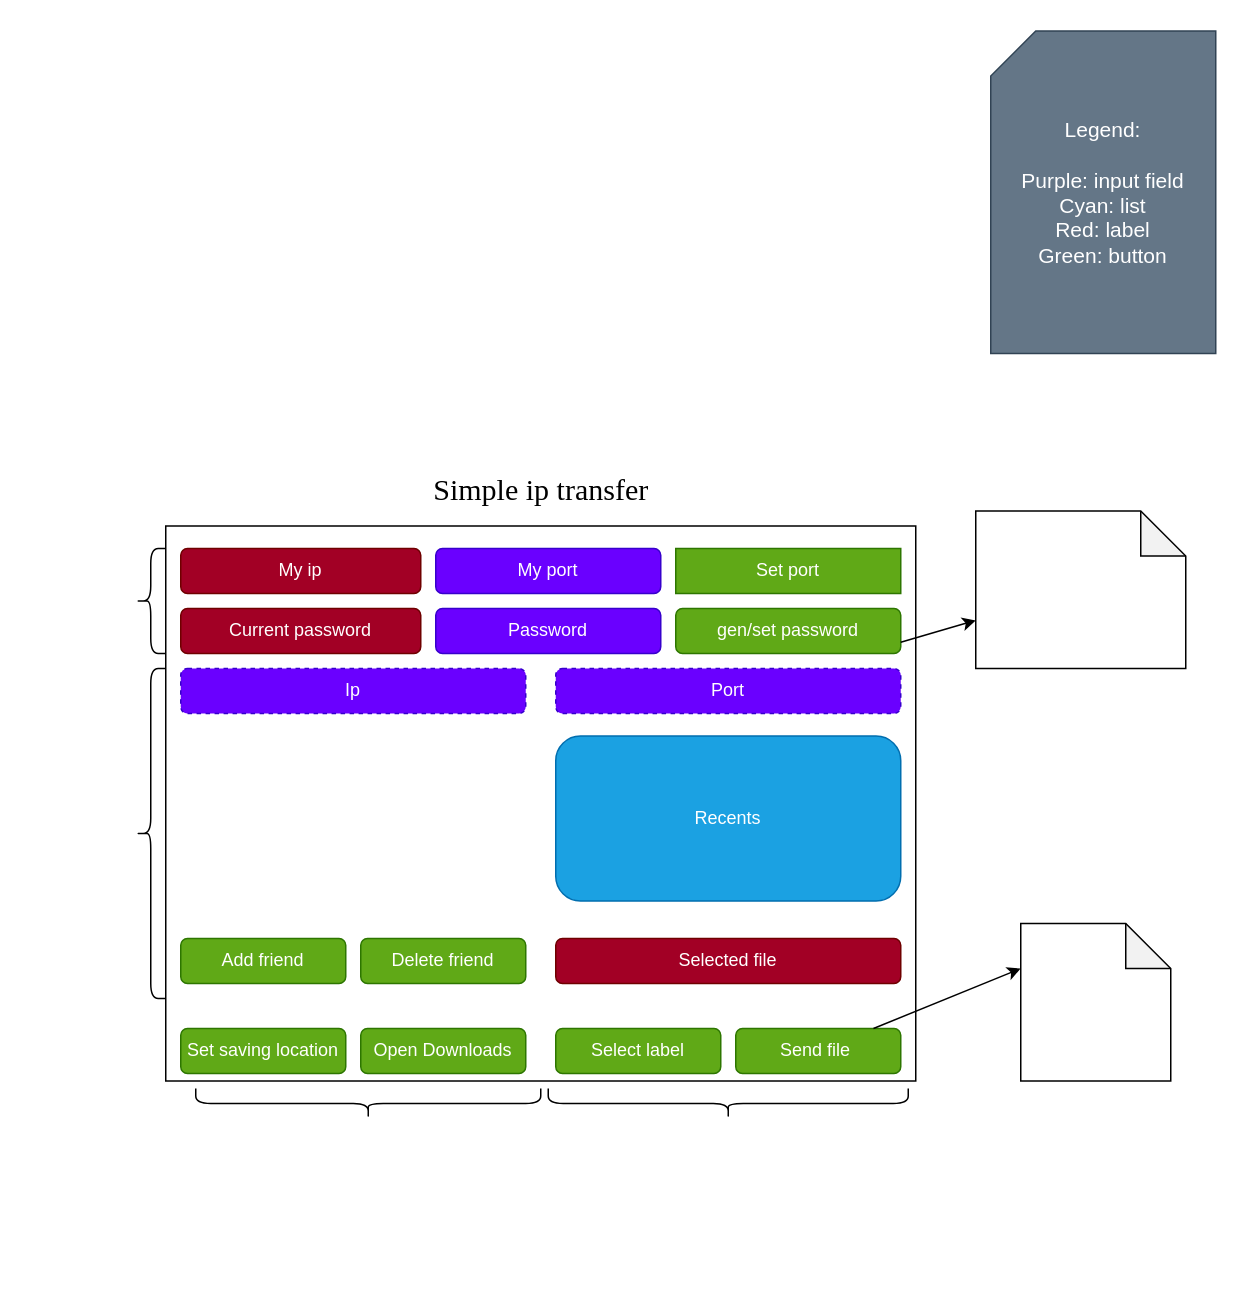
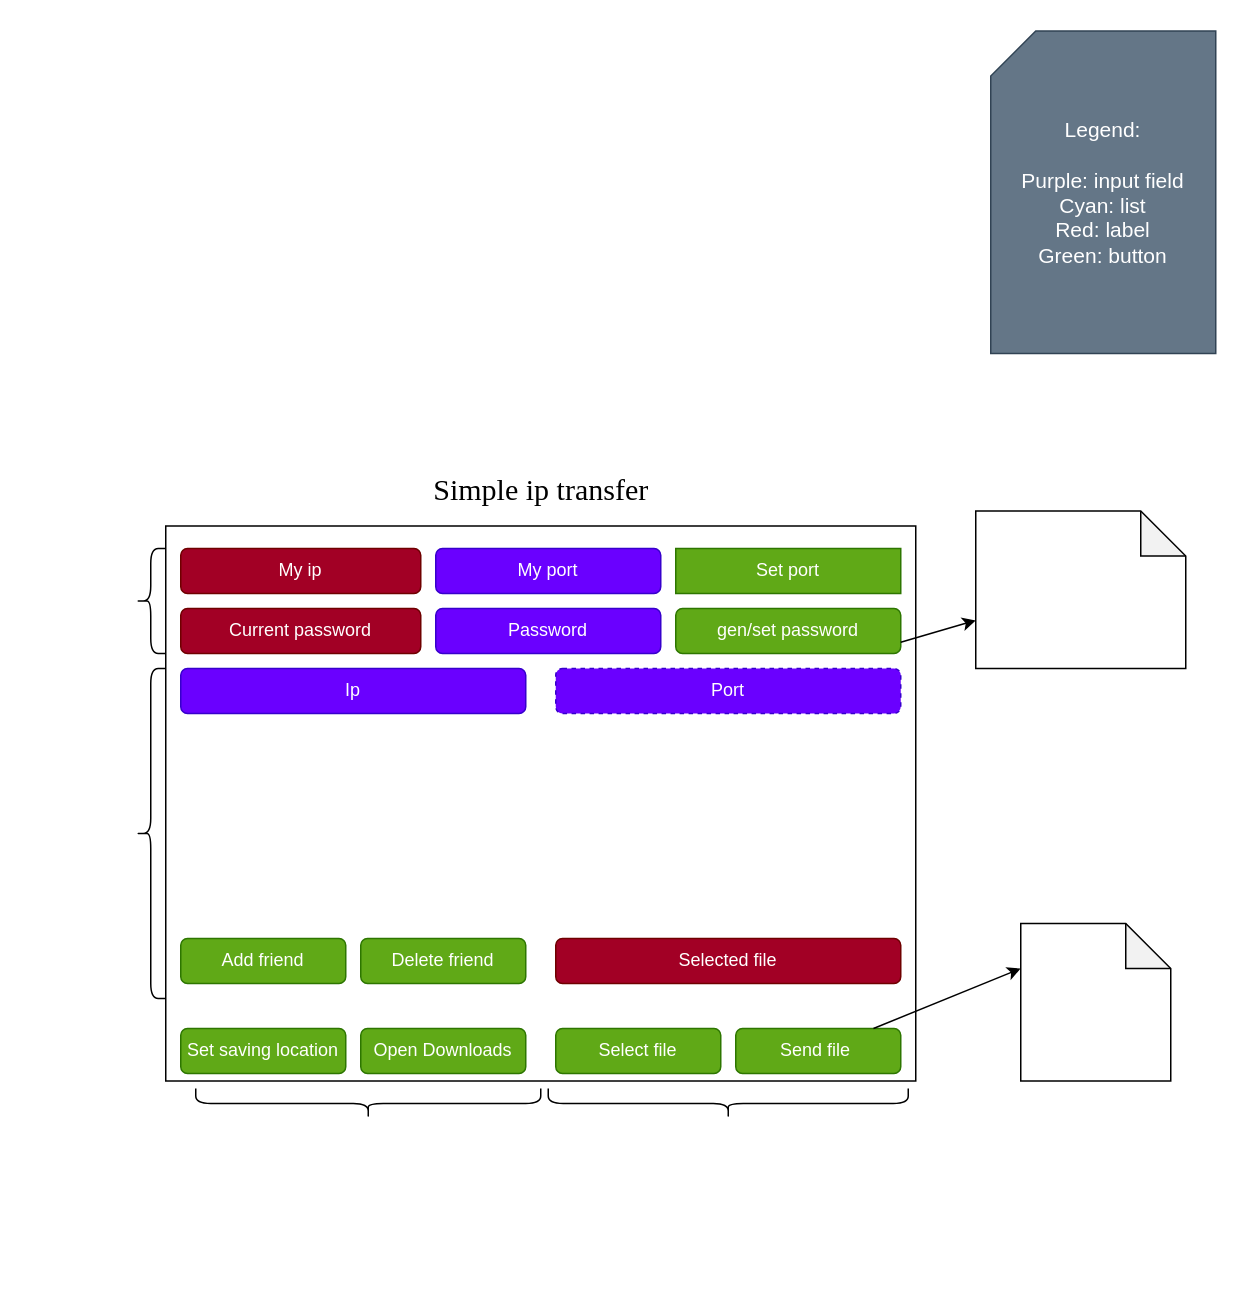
node "Ip": style dashed -> solid
node "Recents": removed
node "Select label": label "Select label" -> "Select file"
